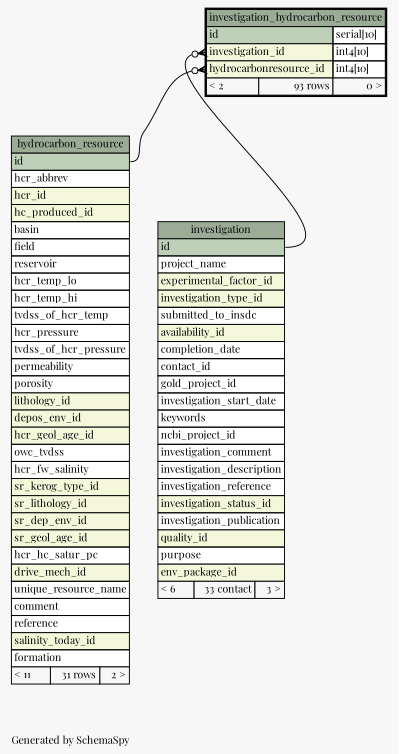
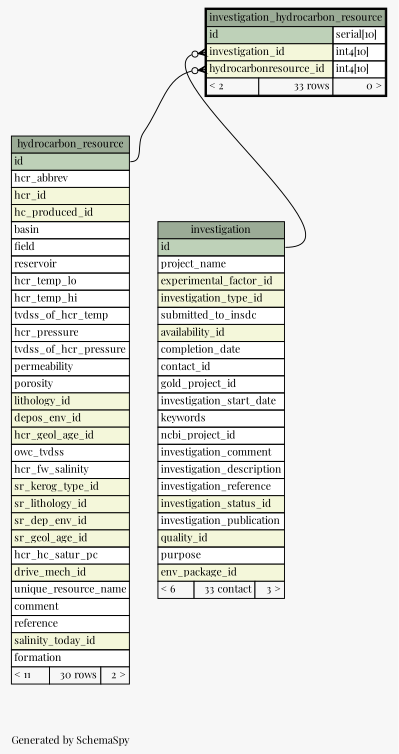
node "investigation_hydrocarbon_resource": text "93 rows" -> "33 rows"
node "hydrocarbon_resource": text "31 rows" -> "30 rows"
